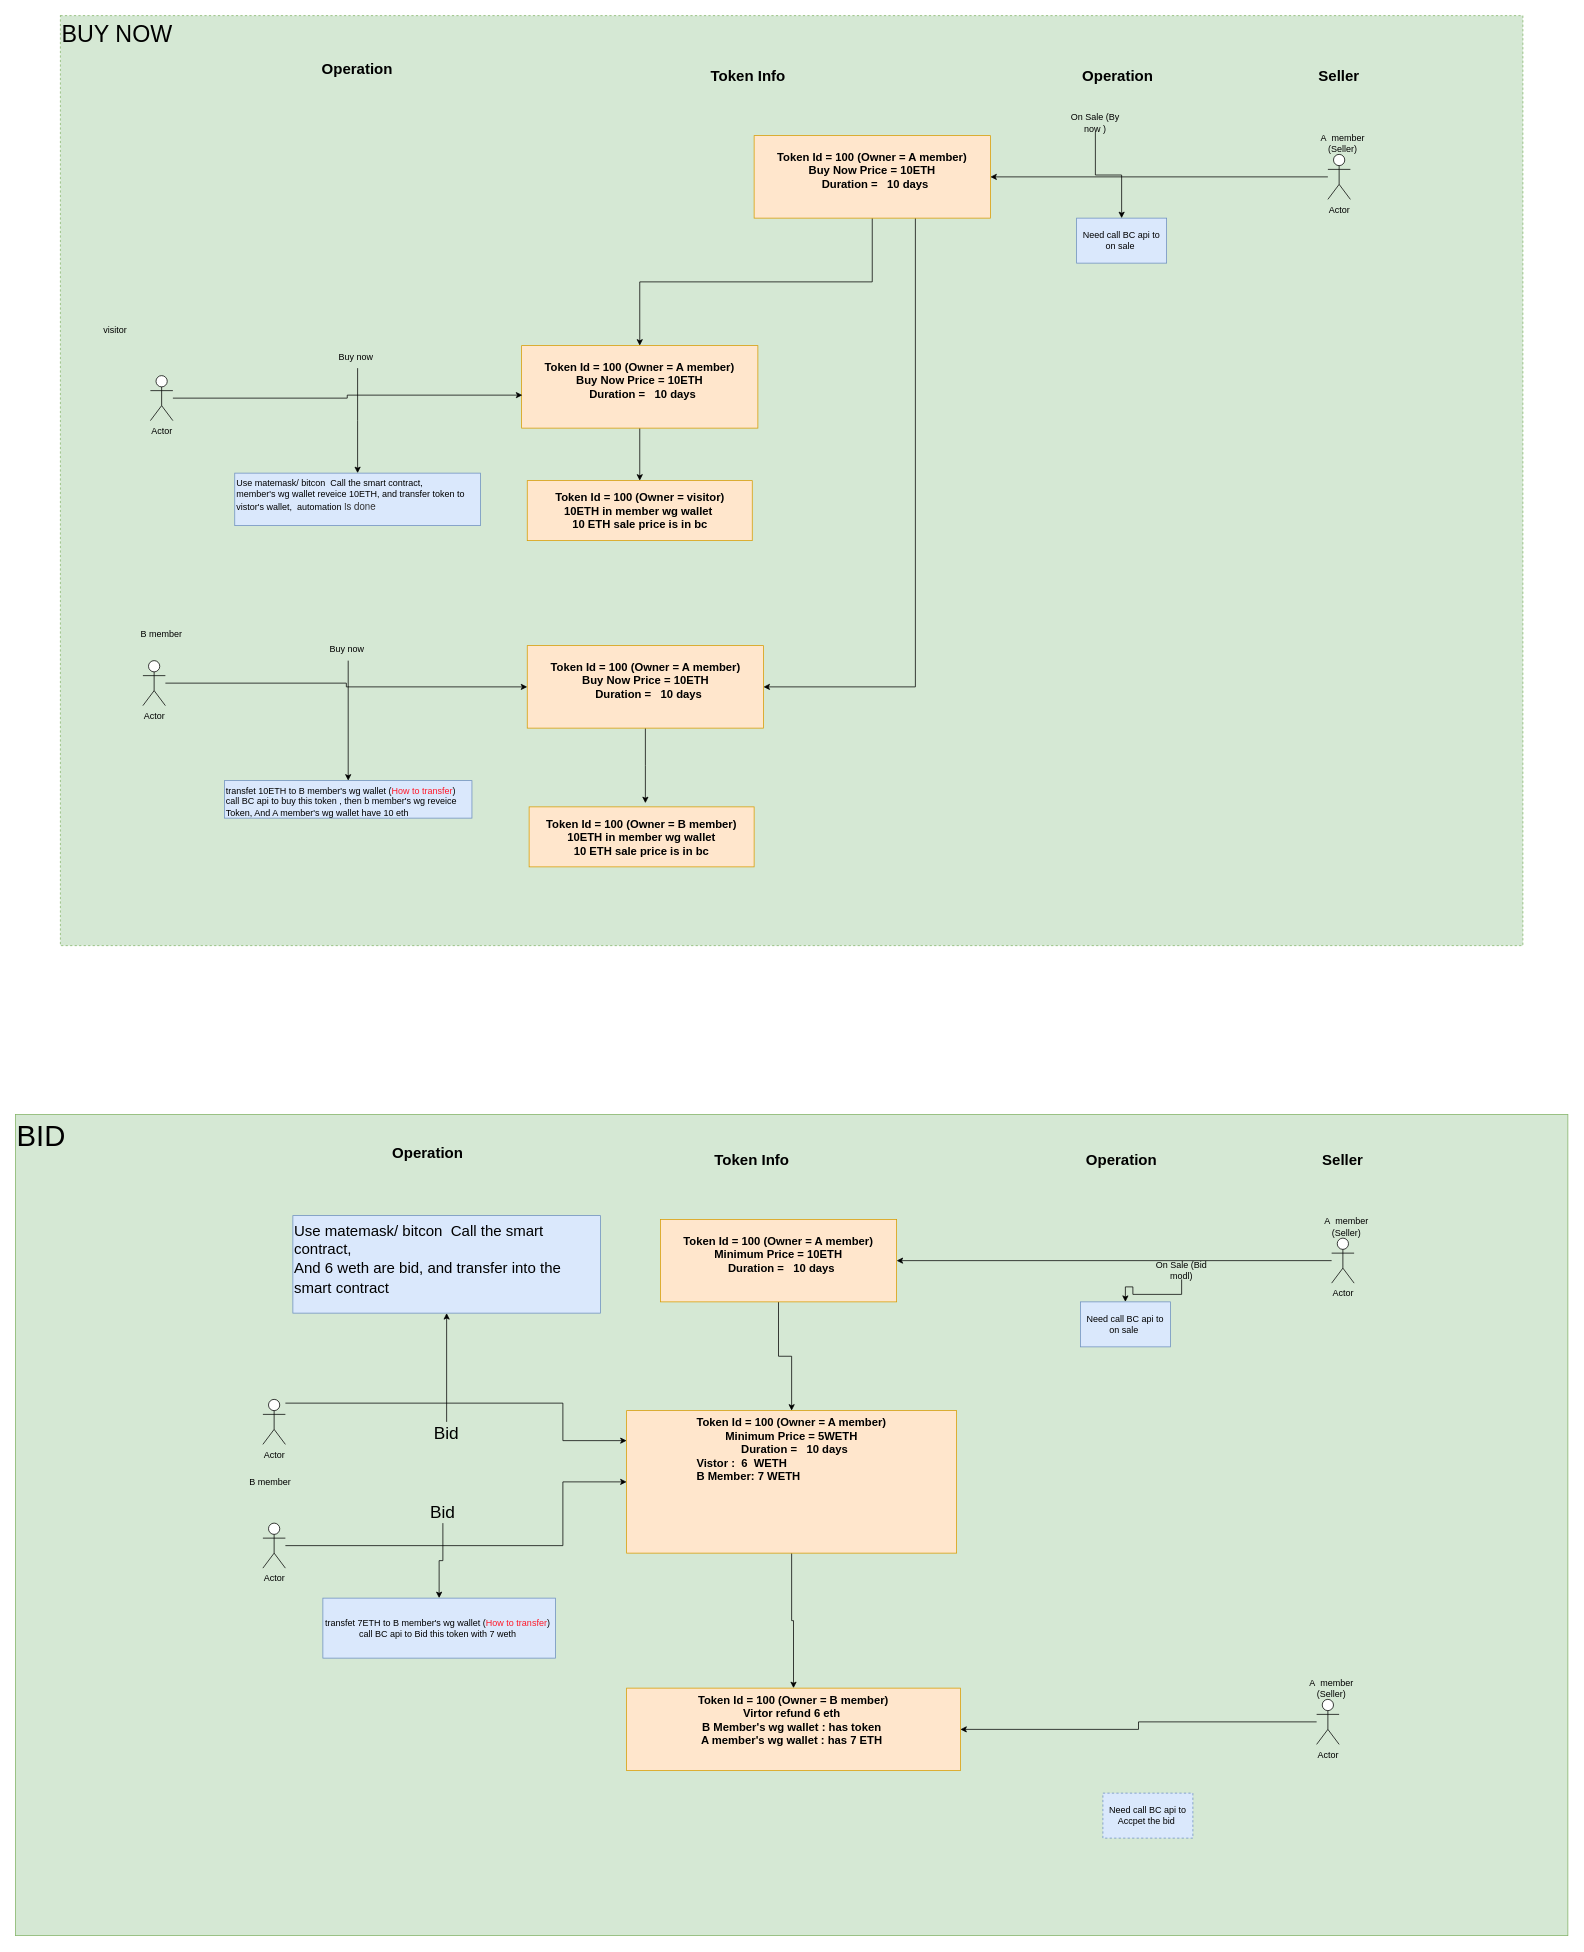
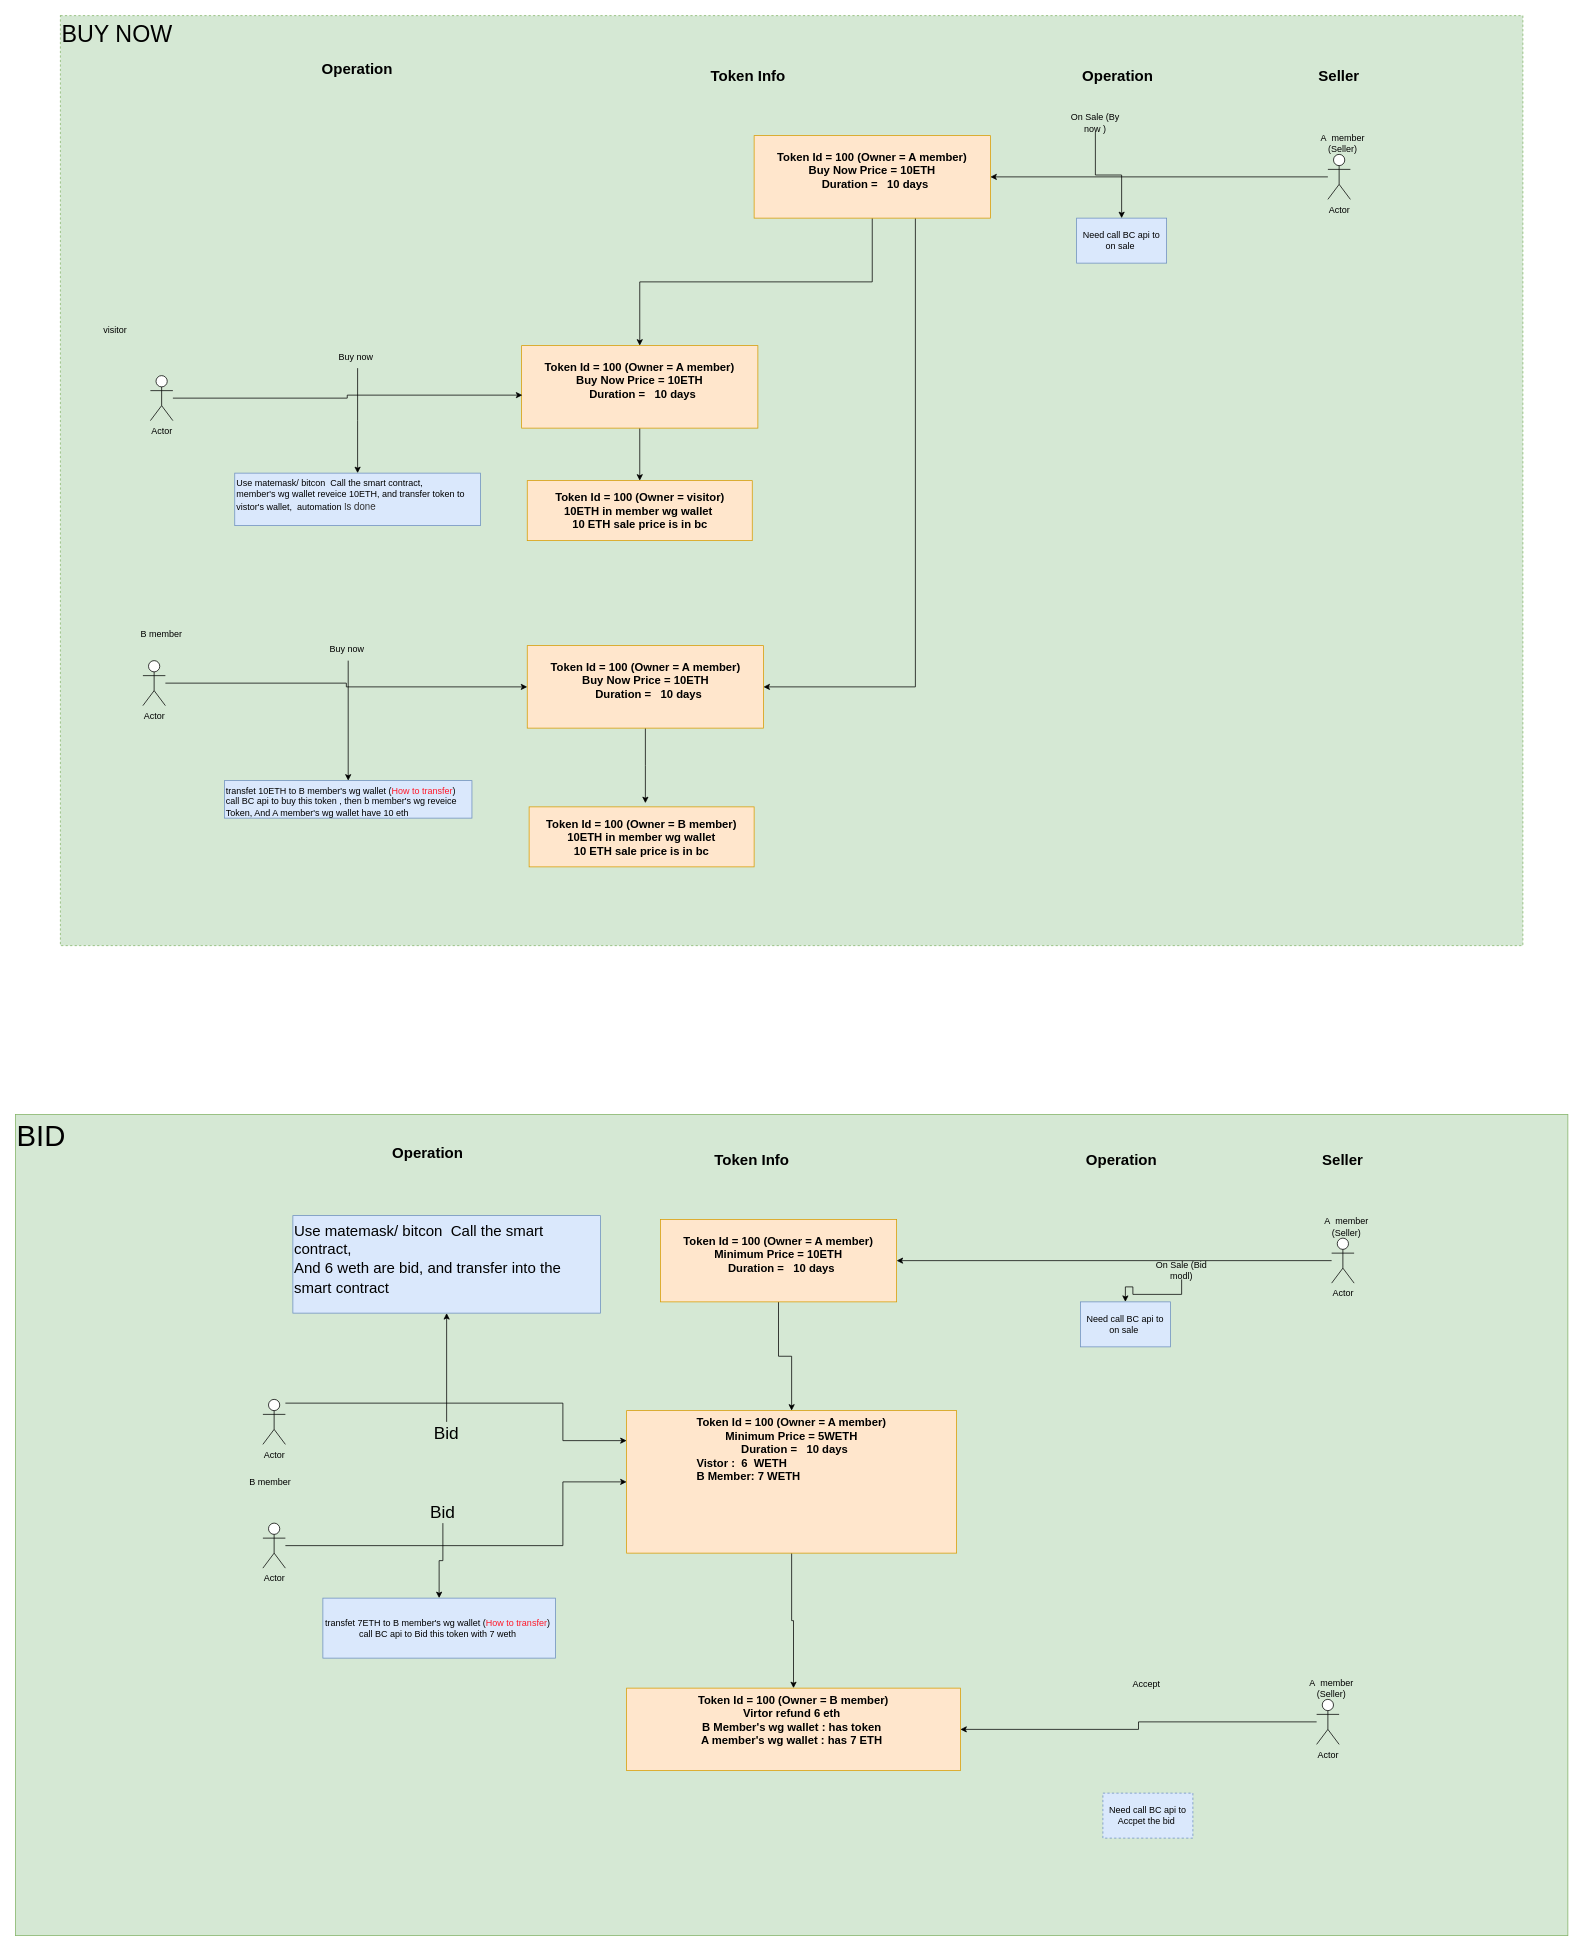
node "Accept": added
